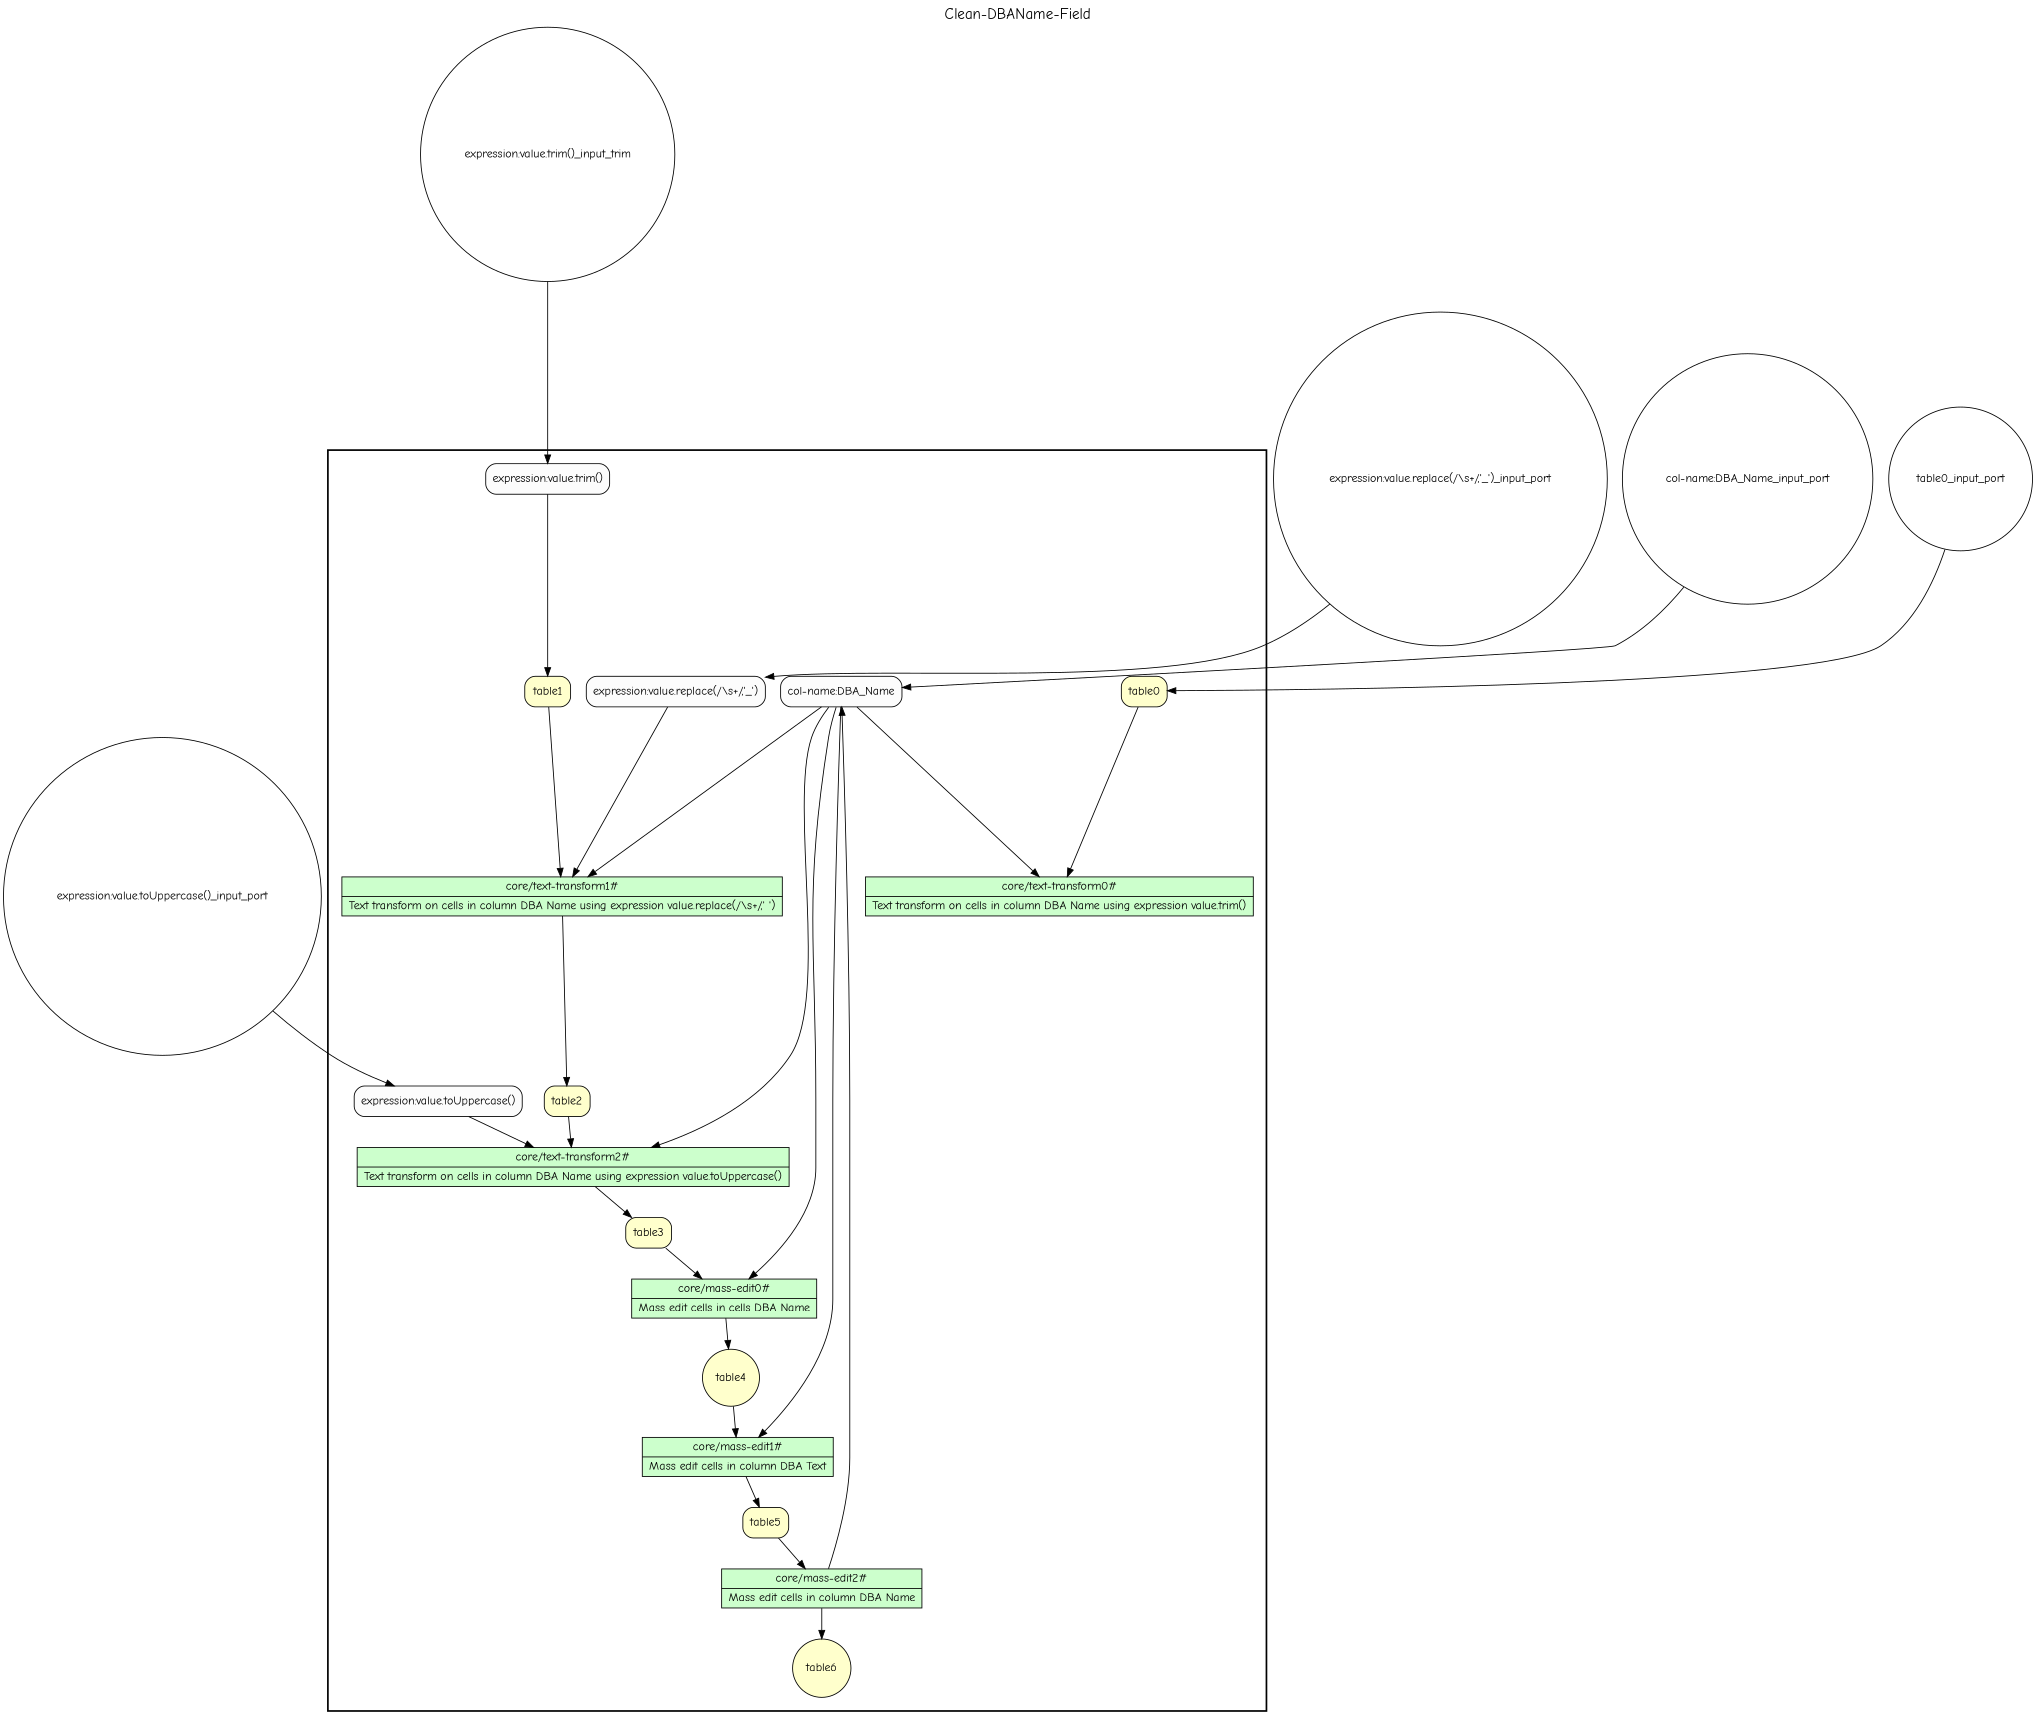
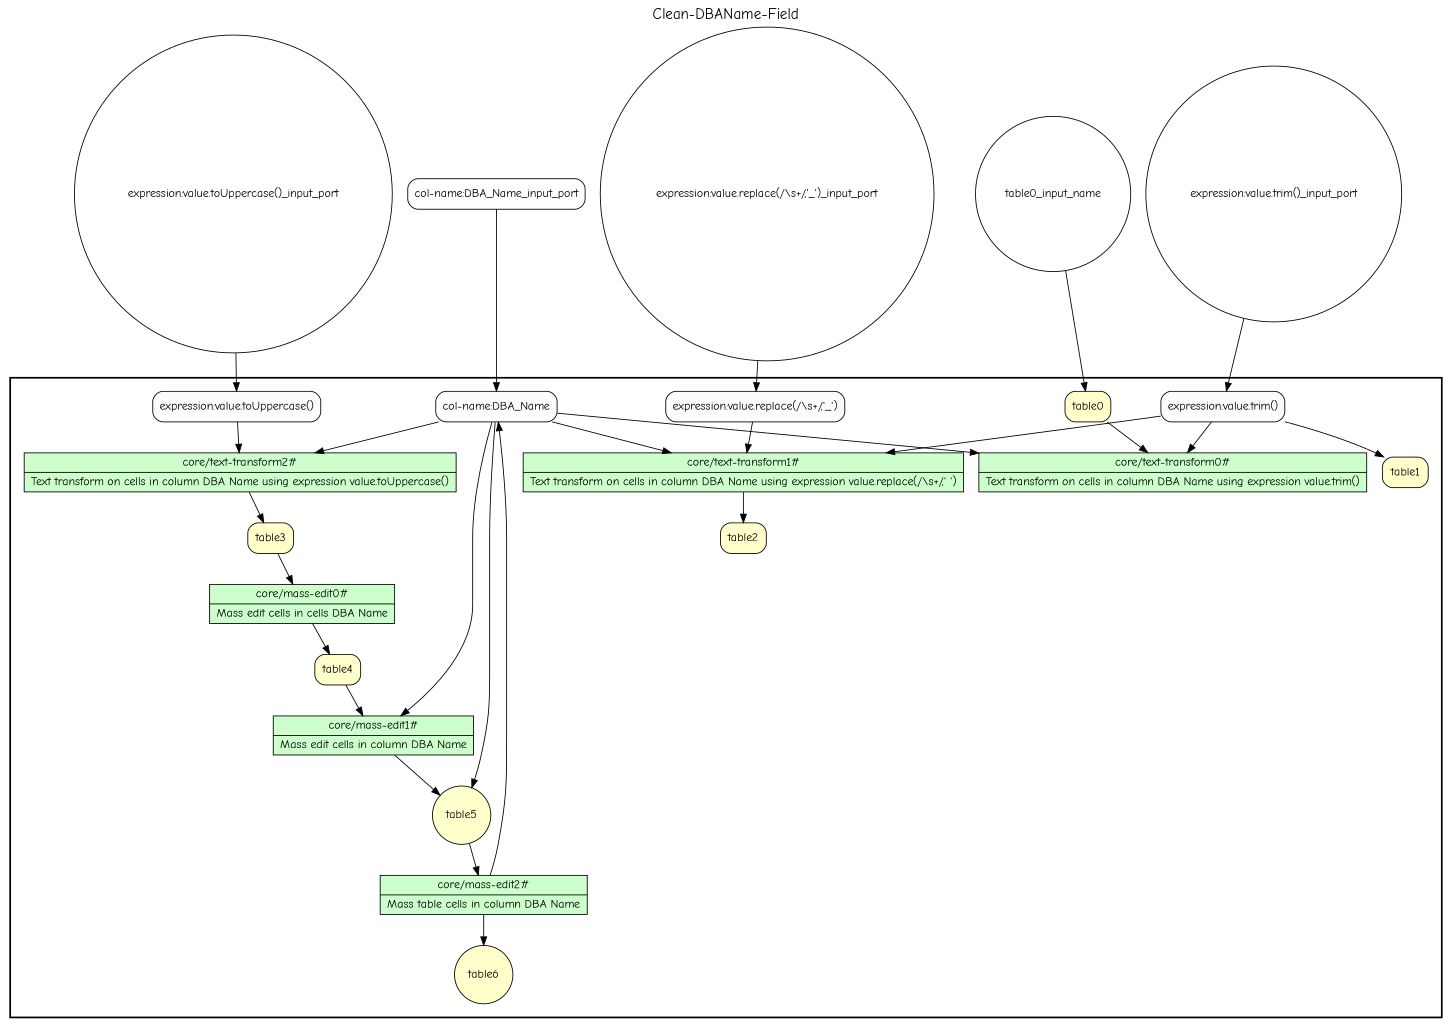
node "expression:value.trim()_input_trim": label "expression:value.trim()_input_trim" -> "expression:value.trim()_input_port"
edge "expression:value.trim()" -> "core/text-transform0#": added
node "col-name:DBA_Name_input_port": shape circle -> box
node "table0_input_port": label "table0_input_port" -> "table0_input_name"
edge "table1" -> "core/text-transform1#": now "expression:value.trim()" -> "core/text-transform1#"
edge "col-name:DBA_Name" -> "core/mass-edit0#": now "col-name:DBA_Name" -> "table5"
edge "table2" -> "core/text-transform2#": removed
node "table4": shape circle -> box
node "core/mass-edit1#": text "Mass edit cells in column DBA Text" -> "Mass edit cells in column DBA Name"
node "table5": shape box -> circle
node "core/mass-edit2#": text "Mass edit cells in column DBA Name" -> "Mass table cells in column DBA Name"
